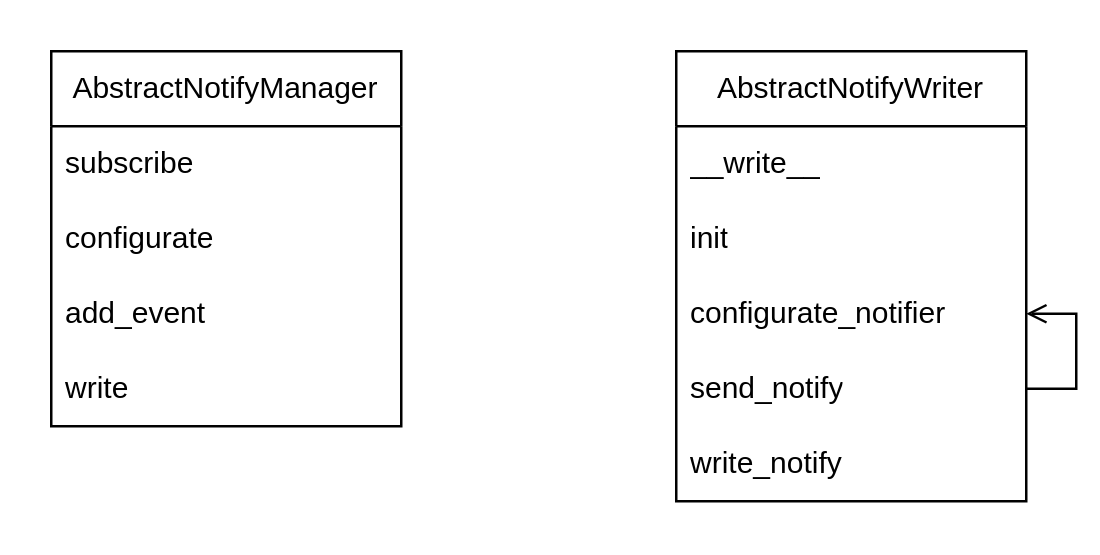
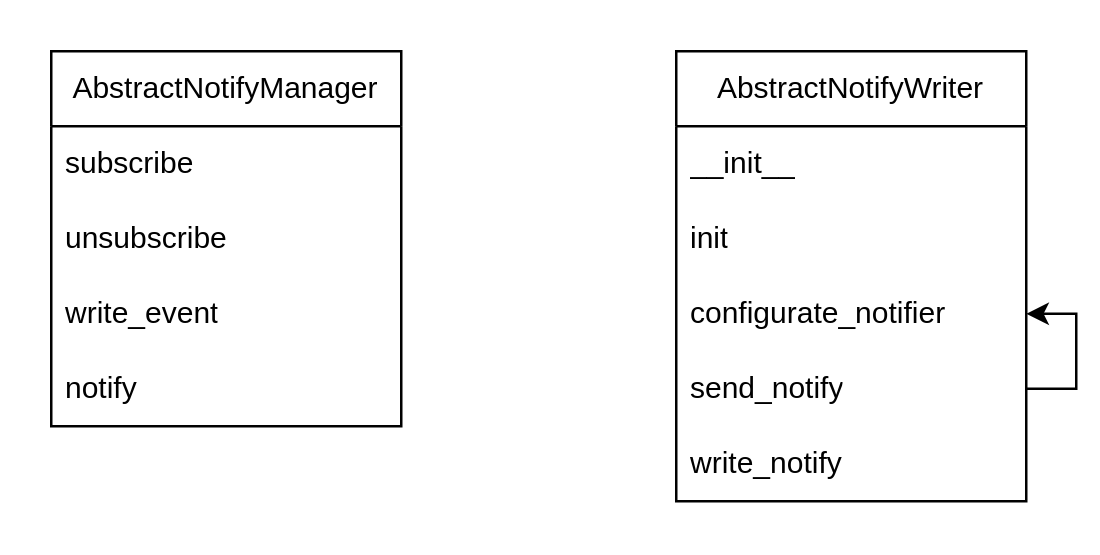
node "__write__": label "__write__" -> "__init__"
node "configurate": label "configurate" -> "unsubscribe"
node "add_event": label "add_event" -> "write_event"
edge "send_notify" -> "configurate_notifier": arrowhead open -> classic
node "write": label "write" -> "notify"
